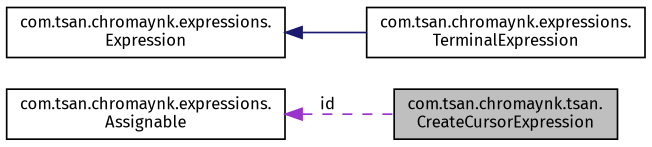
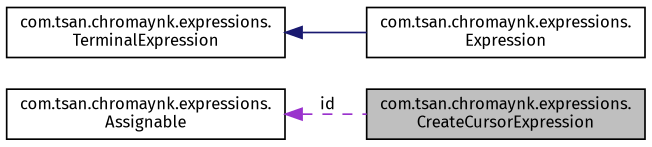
edge "com.tsan.chromaynk.expressions. TerminalExpression" -> "com.tsan.chromaynk.expressions. Expression": reversed
node "com.tsan.chromaynk.tsan. CreateCursorExpression": label "com.tsan.chromaynk.tsan. CreateCursorExpression" -> "com.tsan.chromaynk.expressions. CreateCursorExpression"
